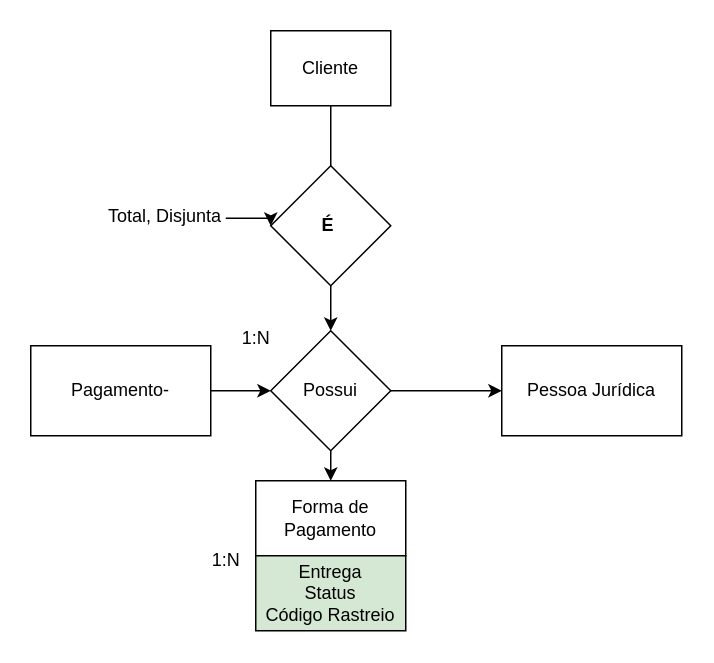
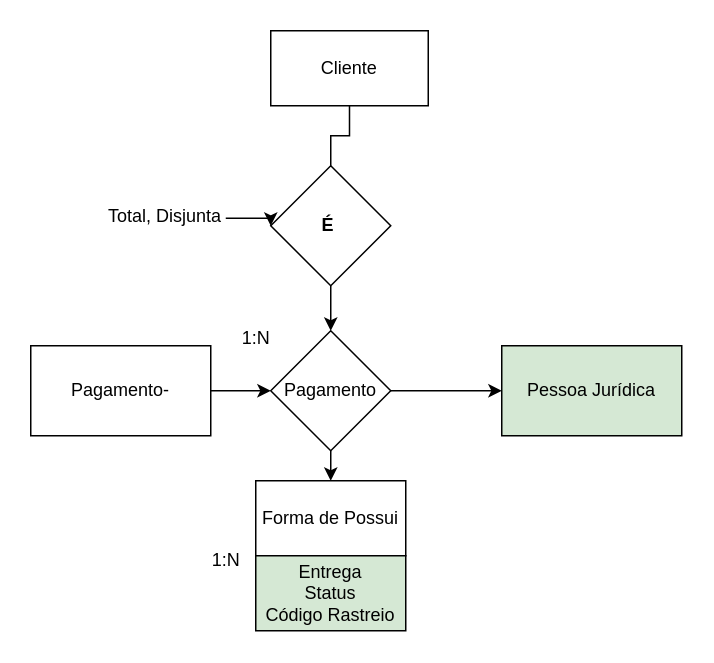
node "Cliente": size 120x75 -> 158x75
node "Possui": label "Possui" -> "Pagamento"
node "Pessoa Jurídica": fillcolor #ffffff -> #d5e8d4
node "Forma de Pagamento": label "Forma de Pagamento" -> "Forma de Possui"
